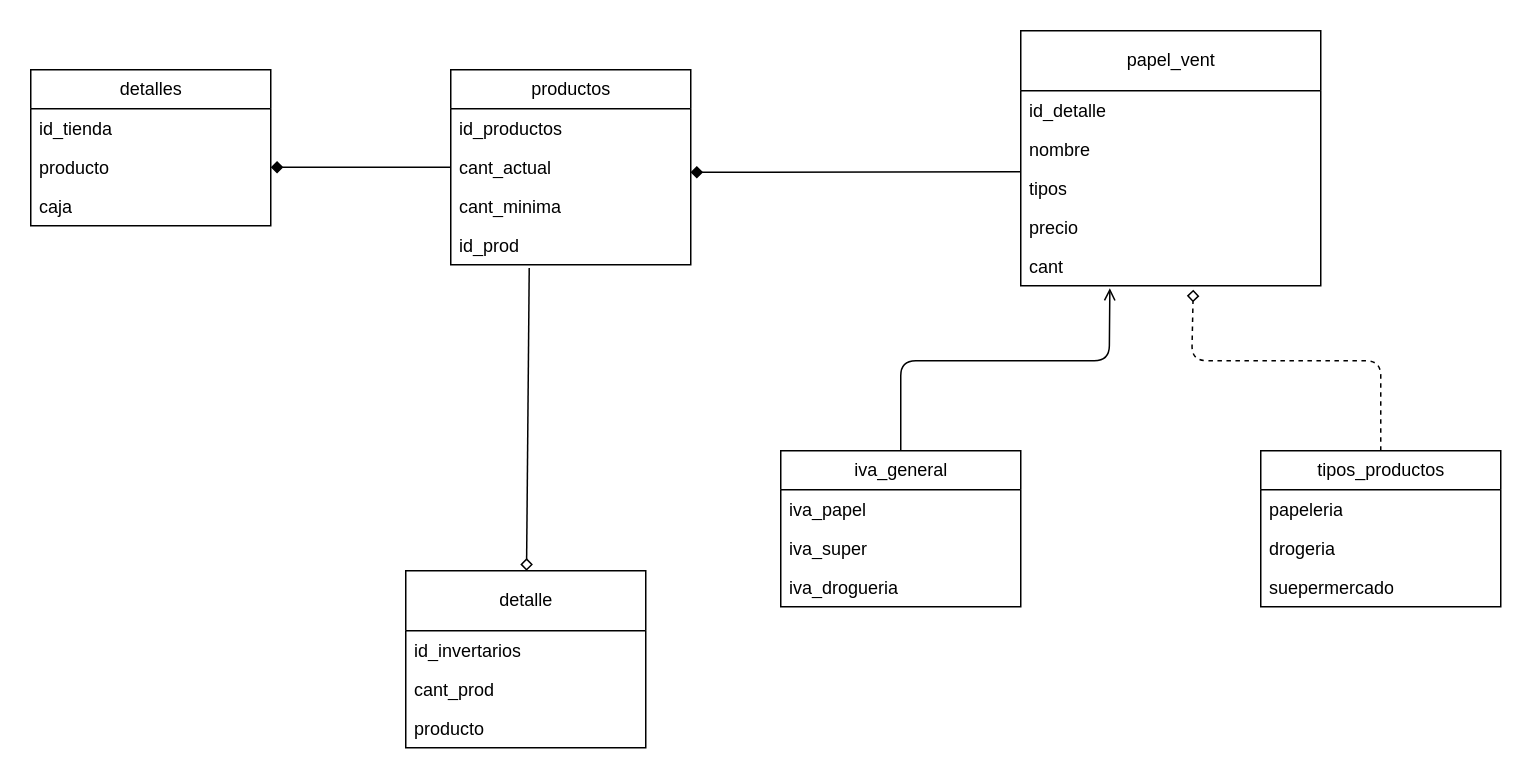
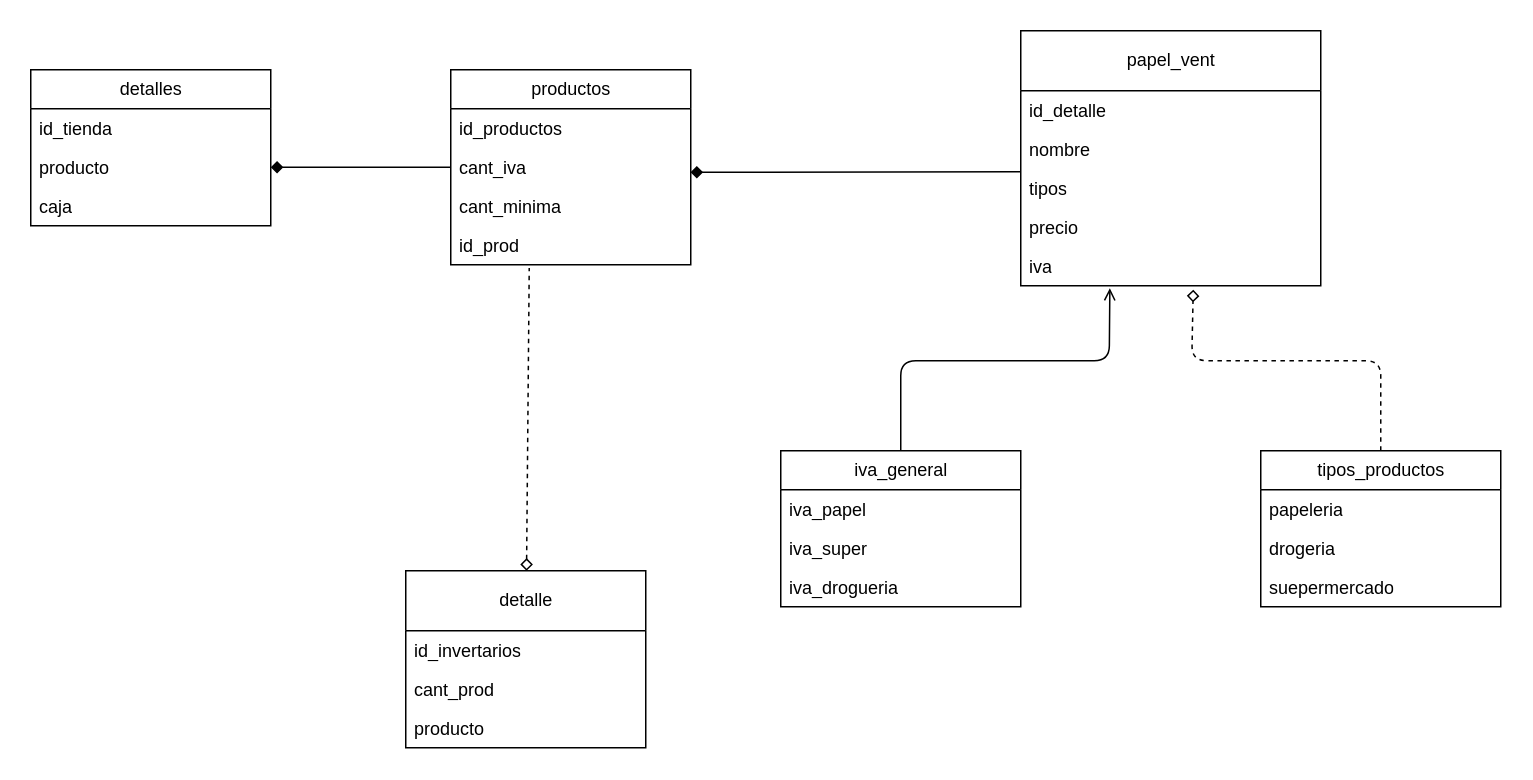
node "cant_actual": label "cant_actual" -> "cant_iva"
node "cant": label "cant" -> "iva"
edge "id_prod" -> "detalle": style solid -> dashed
